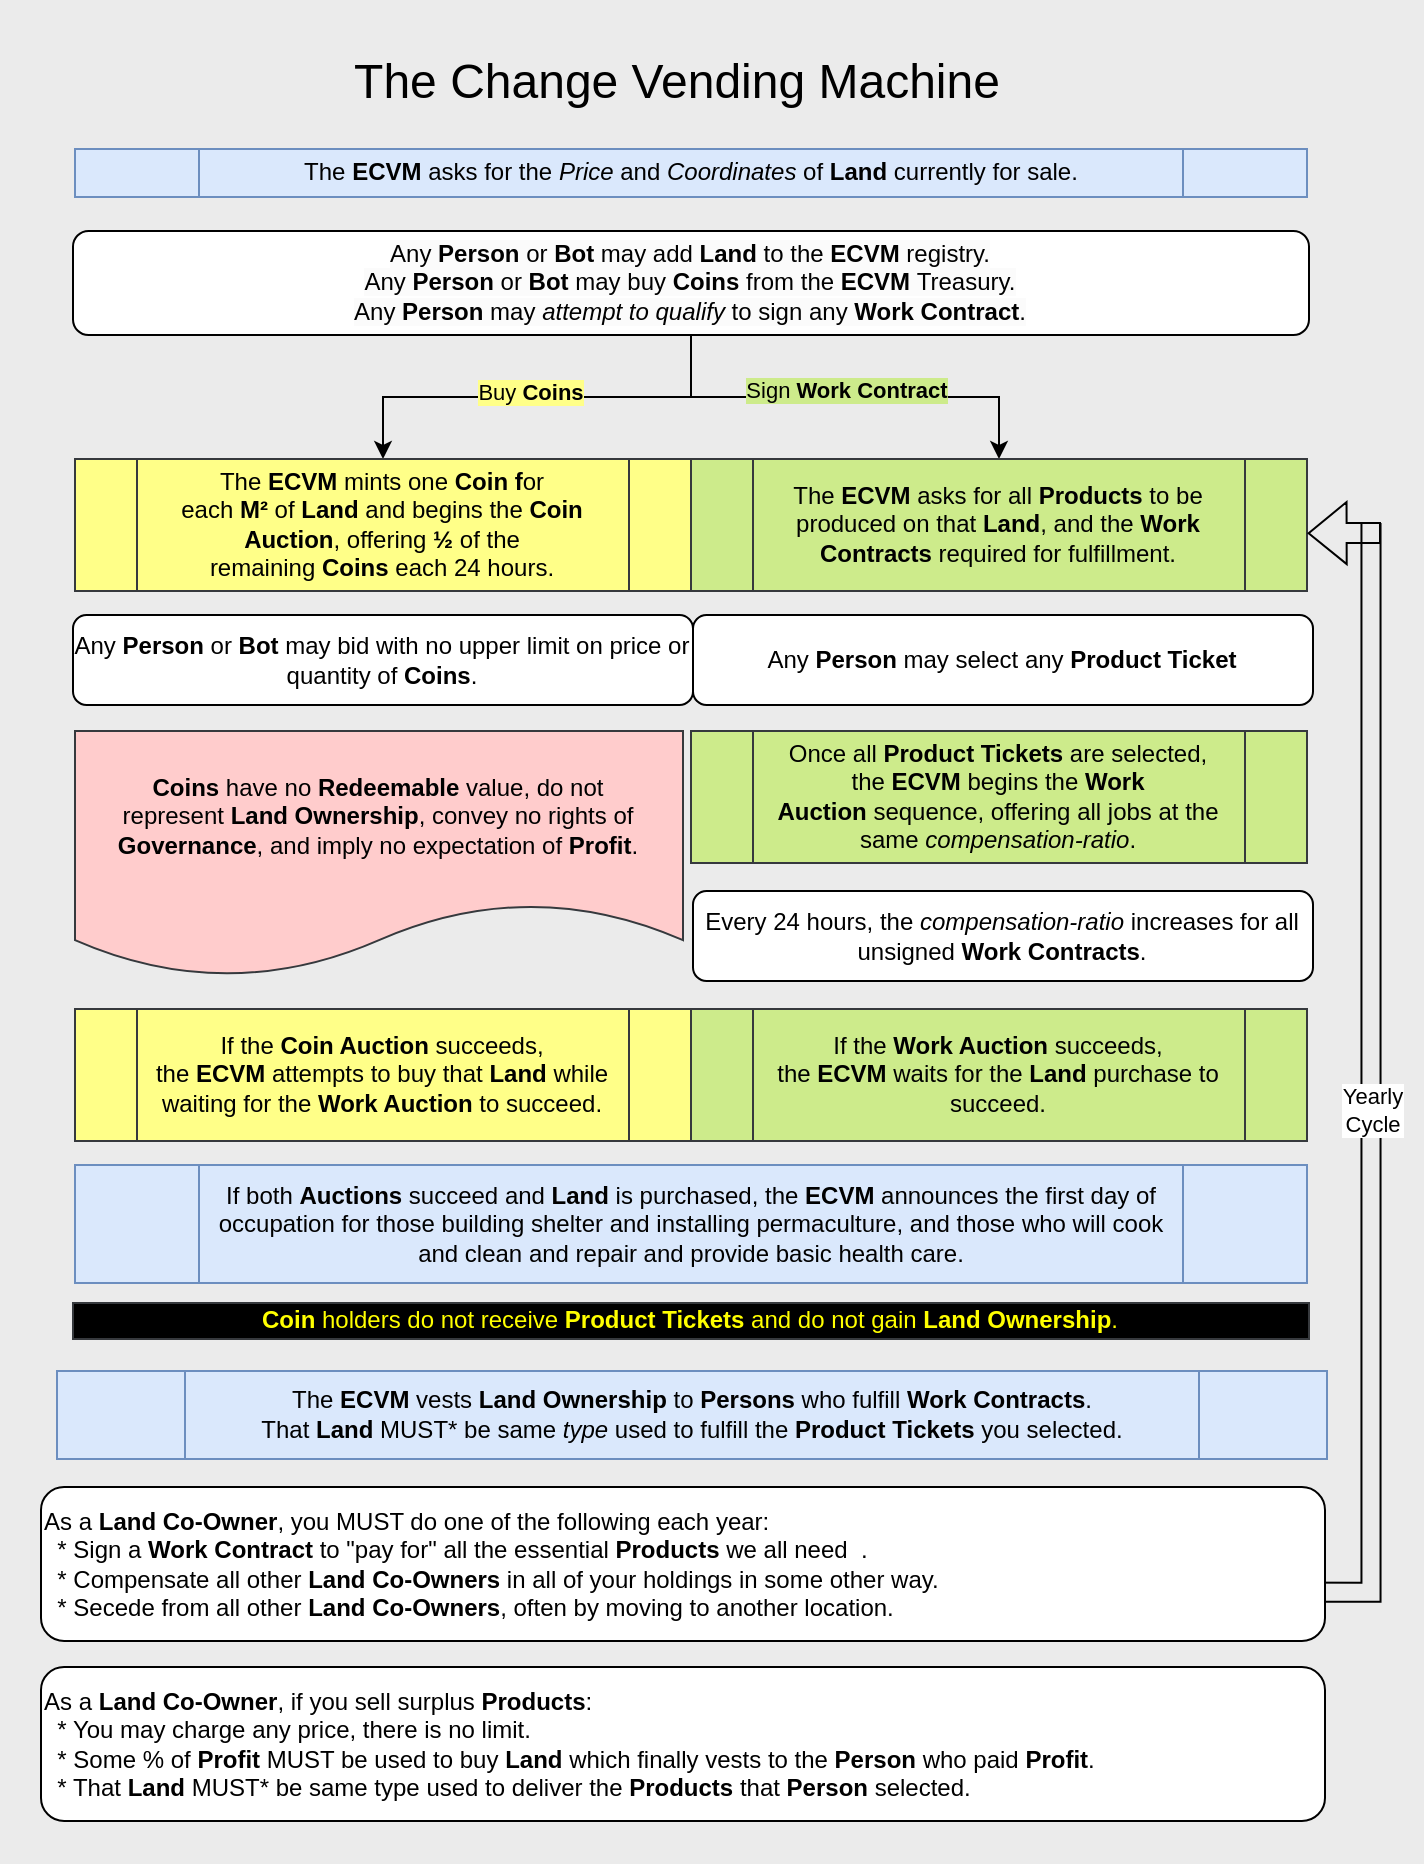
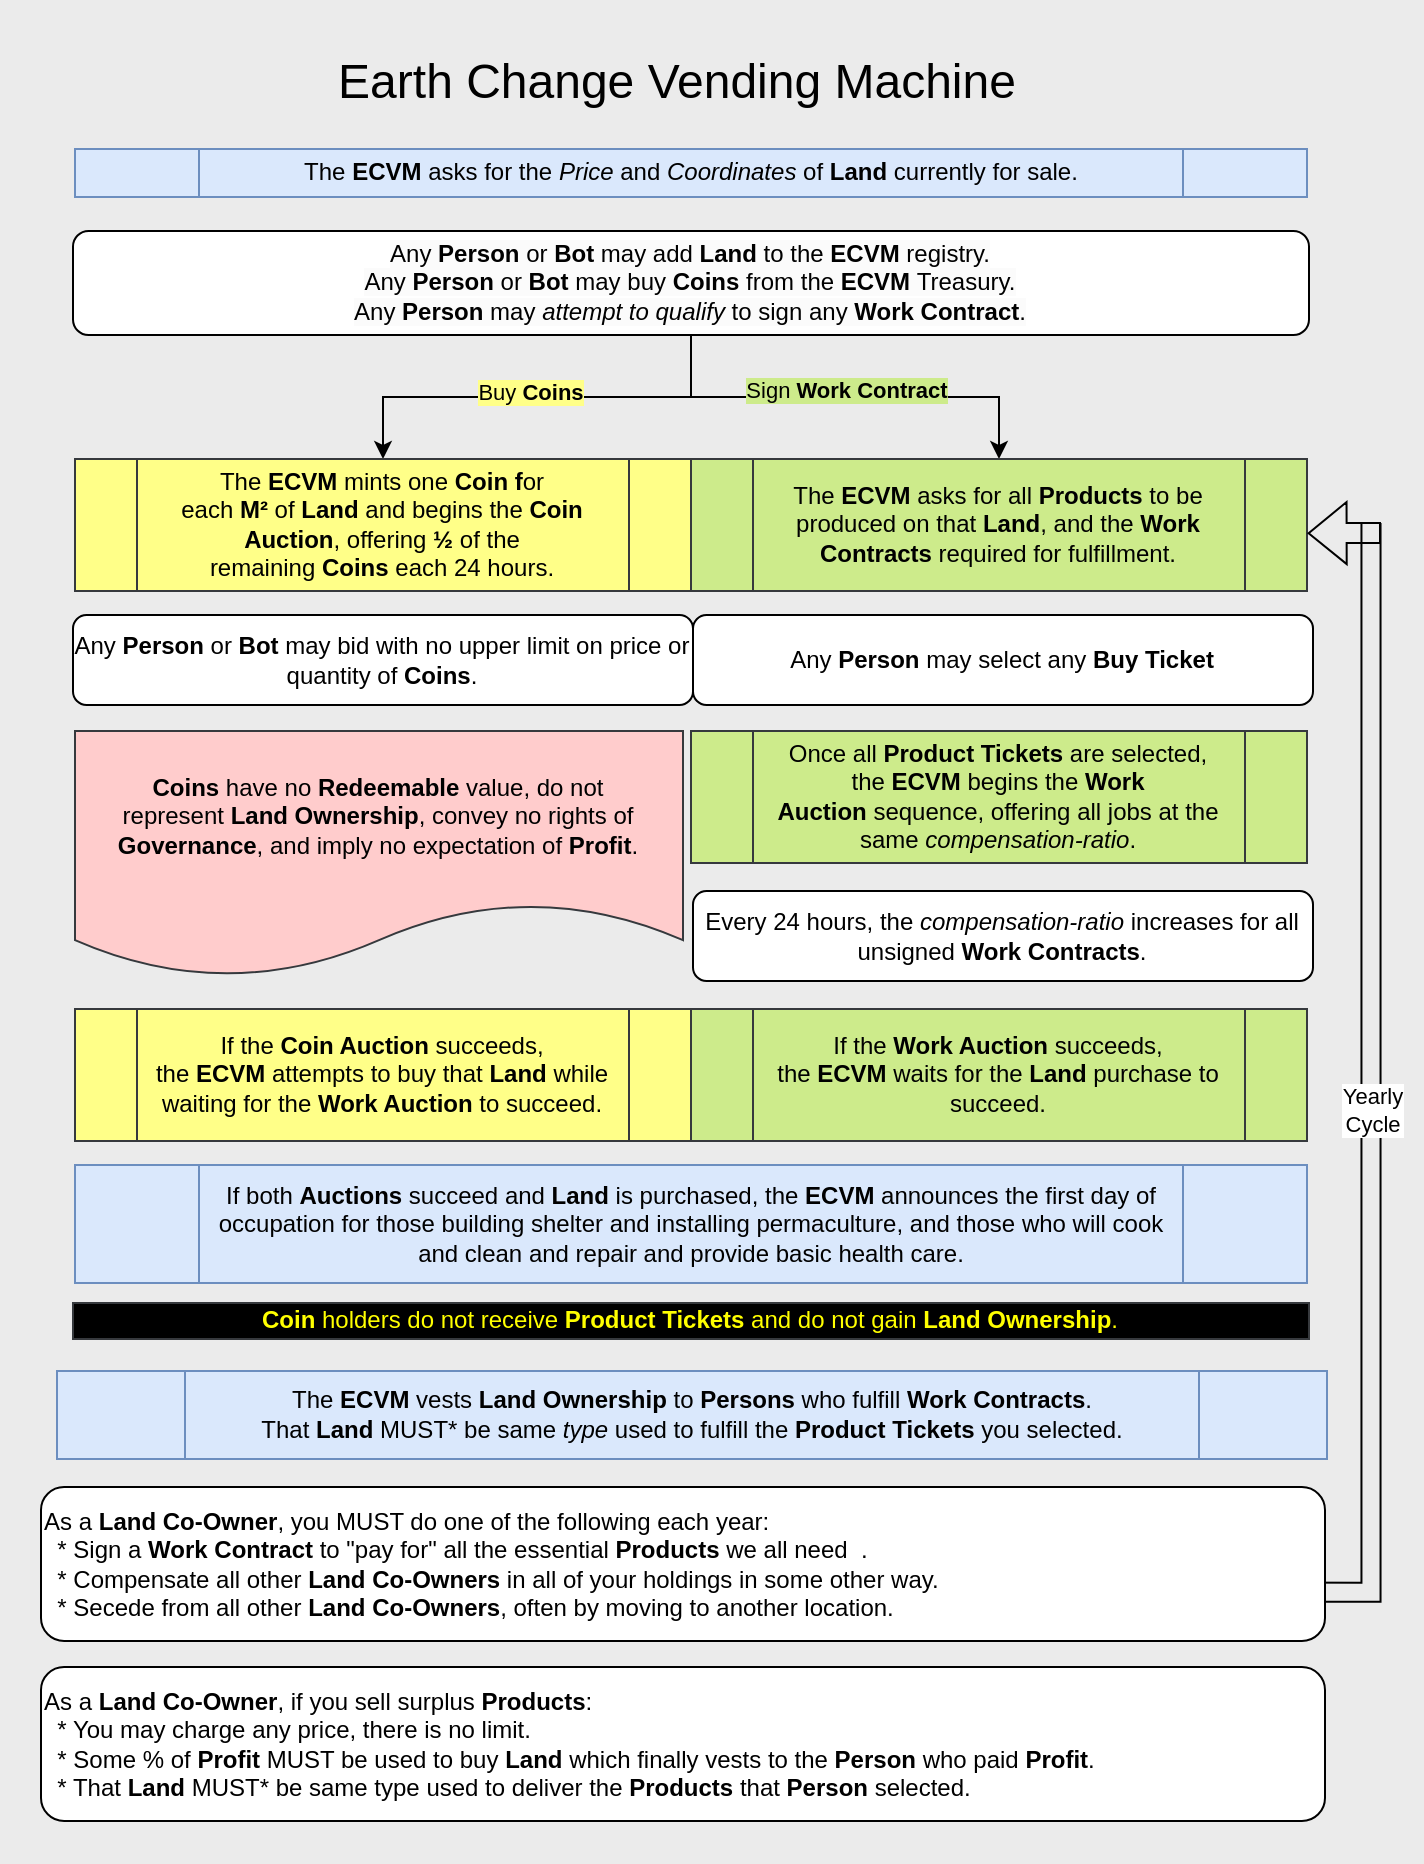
node "The Change Vending Machine": label "The Change Vending Machine" -> "Earth Change Vending Machine"
node "Any Person may select any Product Ticket": label "Any Person may select any Product Ticket" -> "Any Person may select any Buy Ticket"
